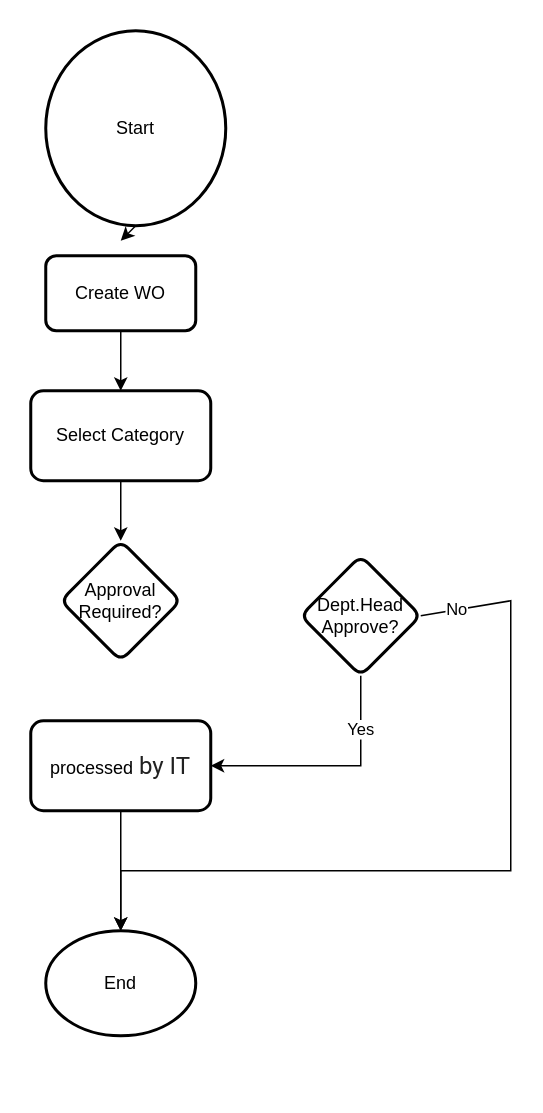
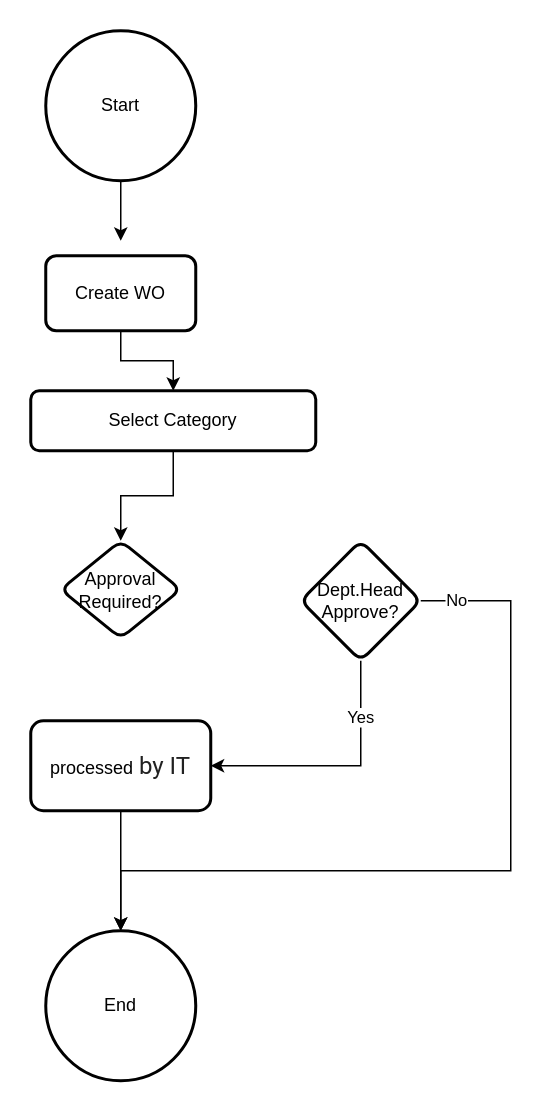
node "Start": size 180x195 -> 150x150
node "Select Category": size 180x90 -> 285x60
node "Approval Required?": size 120x120 -> 120x98
node "Dept.Head Approve?": moved (361, 616) -> (361, 601)
node "End": size 150x105 -> 150x150
